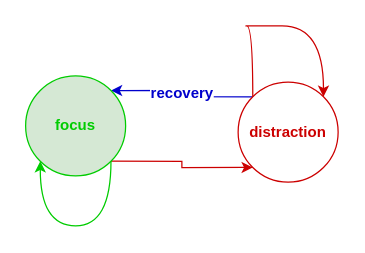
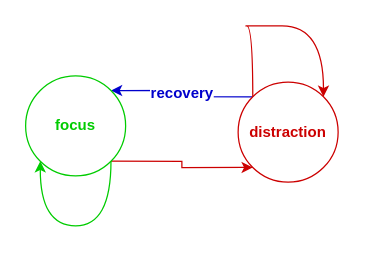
node "focus": fillcolor #d5e8d4 -> #ffffff
